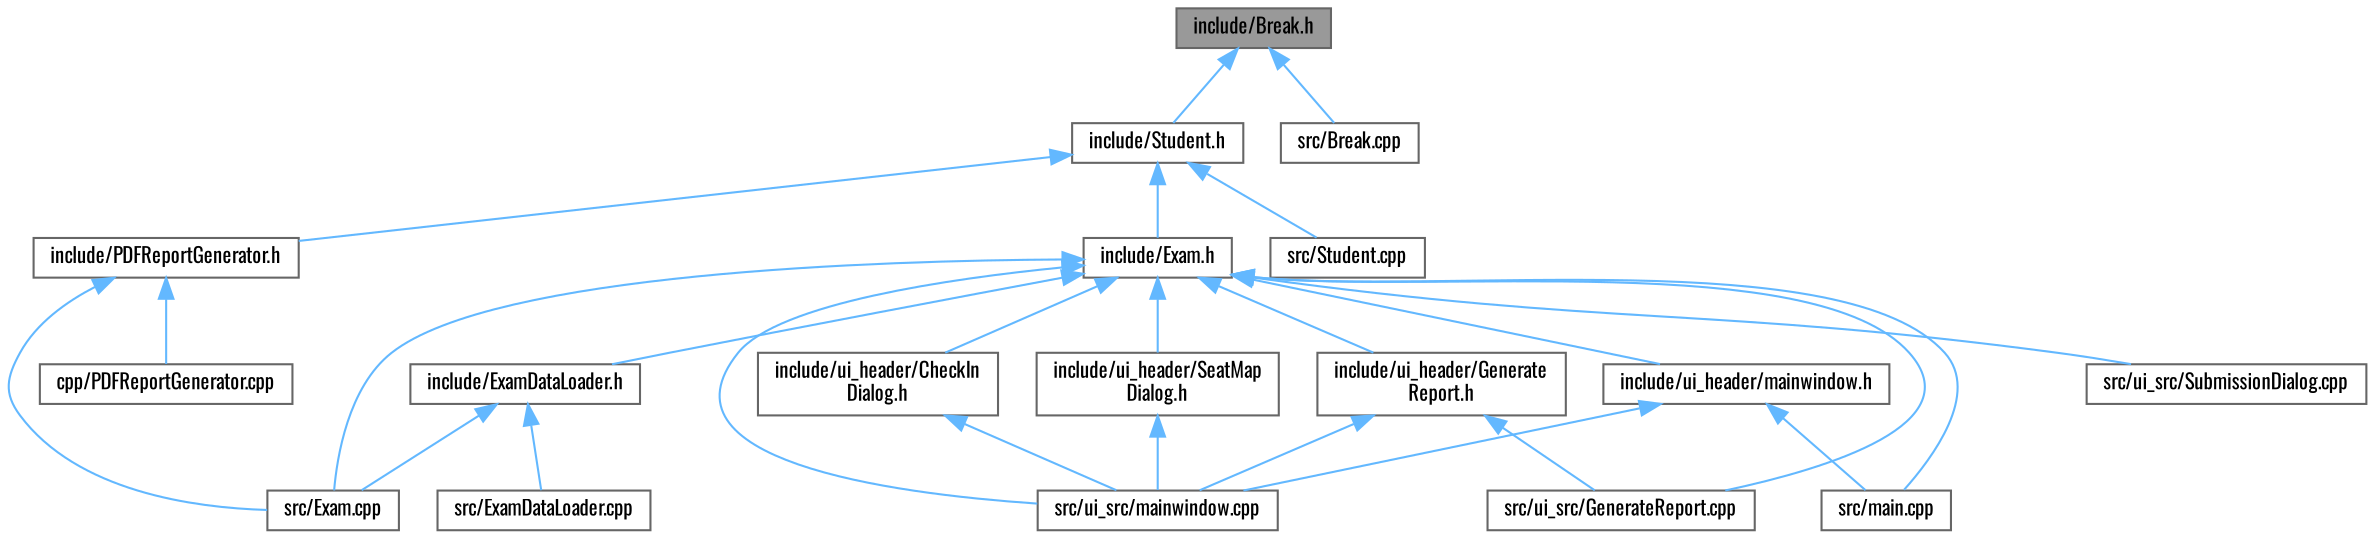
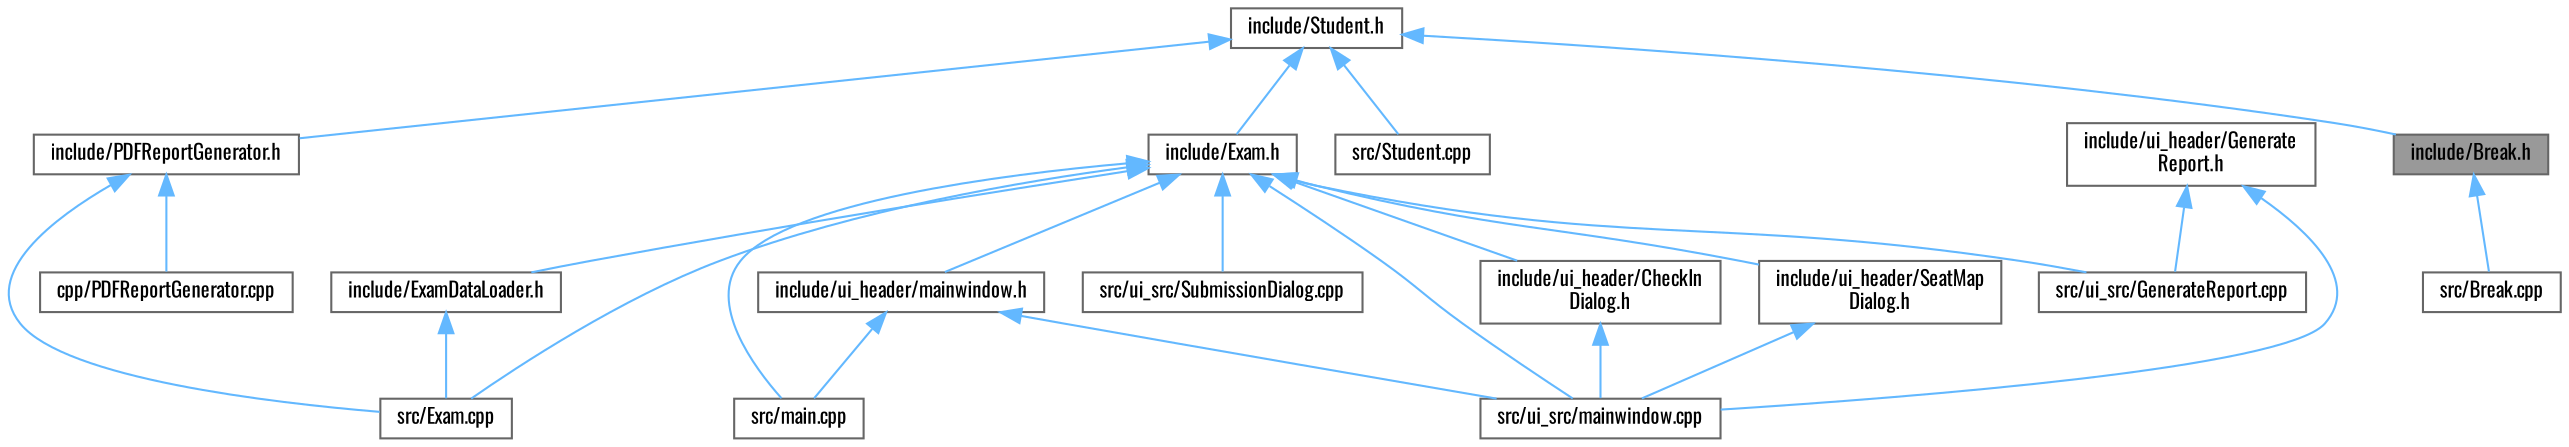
edge "include/Student.h" -> "include/Break.h": reversed
edge "include/ui_header/Generate Report.h" -> "include/Exam.h": removed
node "src/ExamDataLoader.cpp": removed
